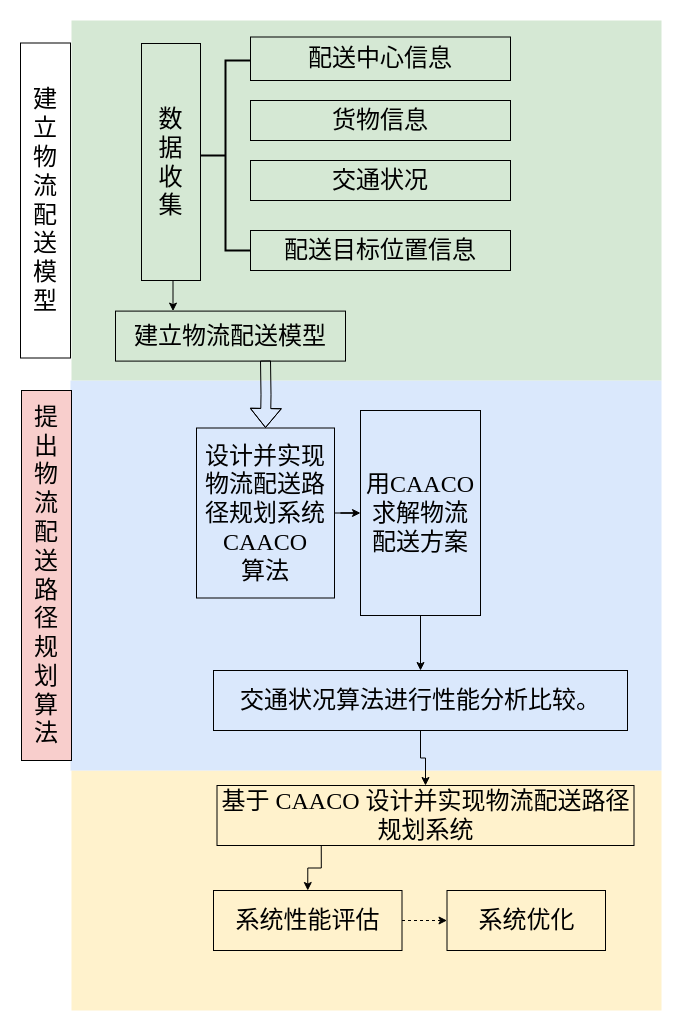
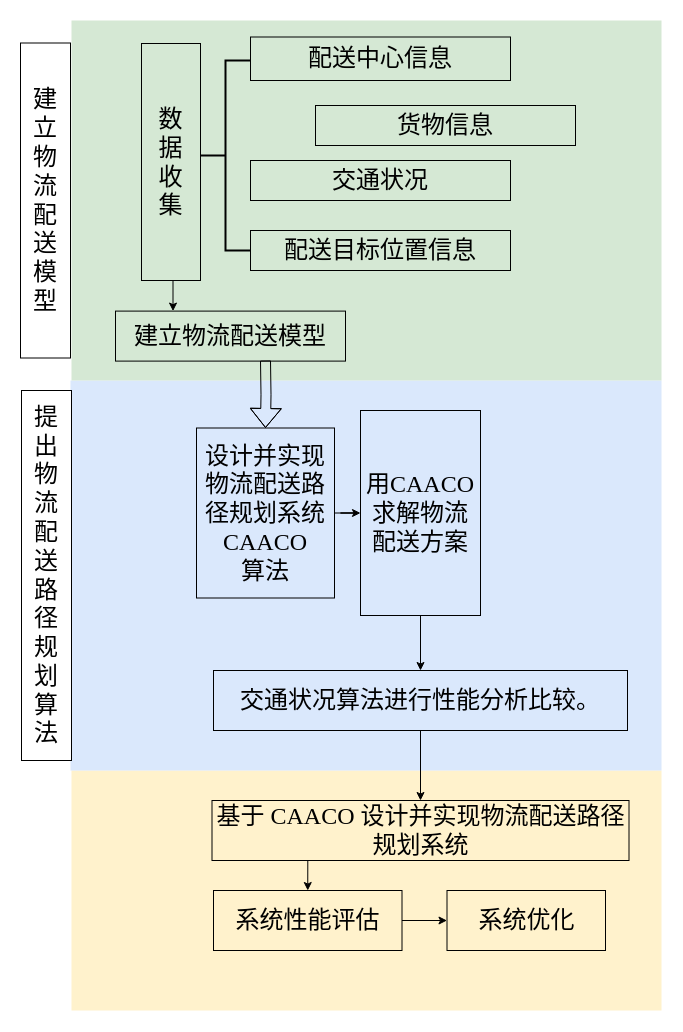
node "货物信息": moved (381, 121) -> (446, 126)
node "提 出 物 流 配 送 路 径 规 划 算 法": fillcolor #f8cecc -> #ffffff
node "基于 CAACO 设计并实现物流配送路径规划系统": moved (426, 816) -> (421, 831)
edge "系统性能评估" -> "系统优化": style dashed -> solid
